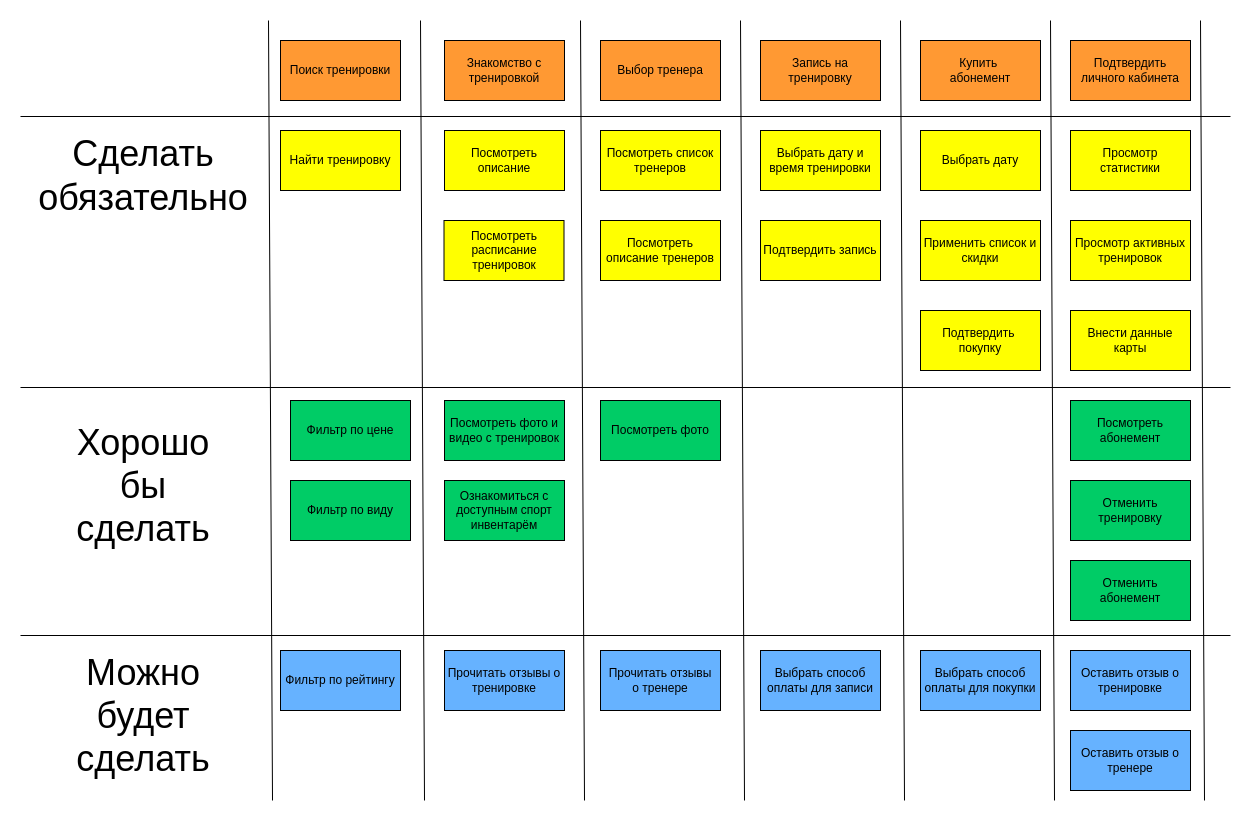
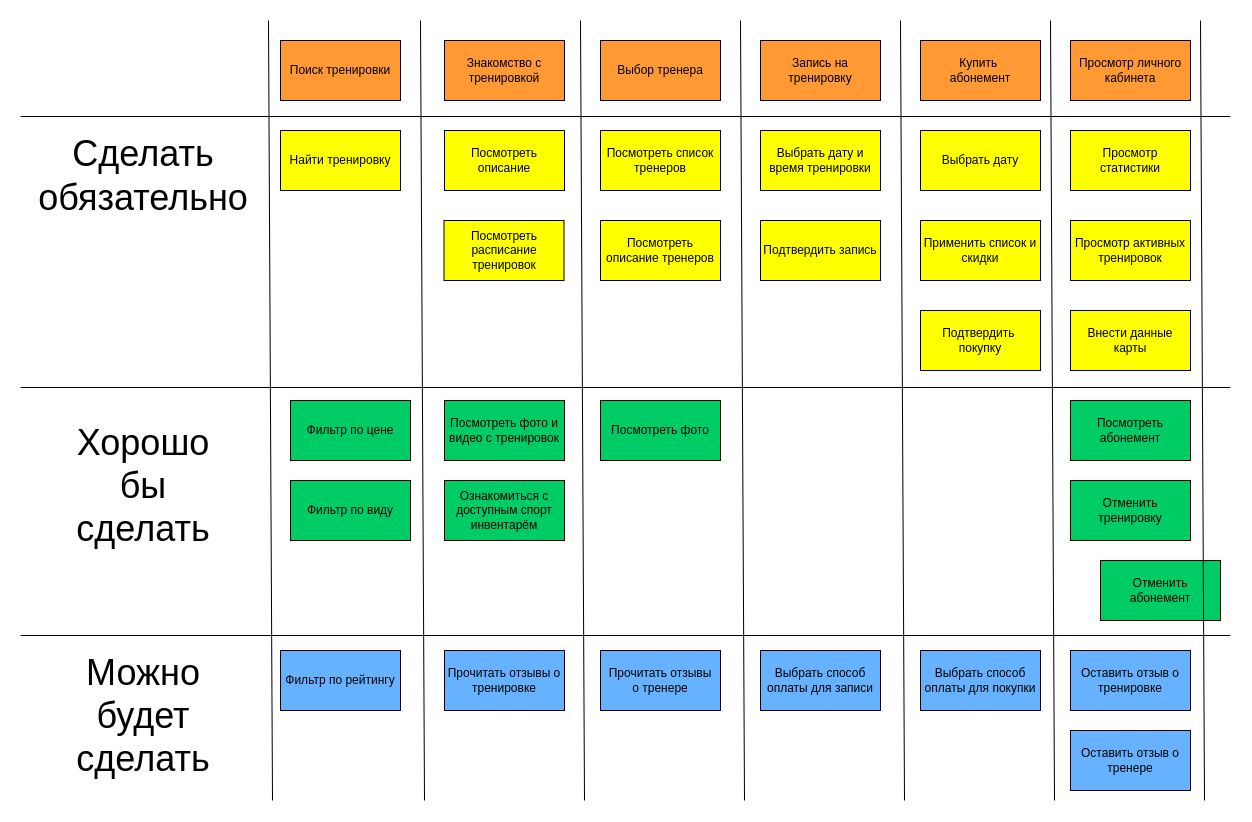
node "Подтвердить личного кабинета": label "Подтвердить личного кабинета" -> "Просмотр личного кабинета"
node "Отменить абонемент": moved (1131, 591) -> (1161, 591)
